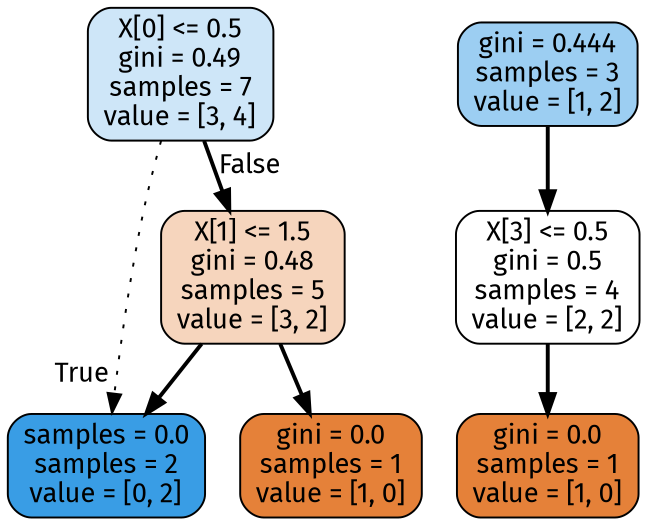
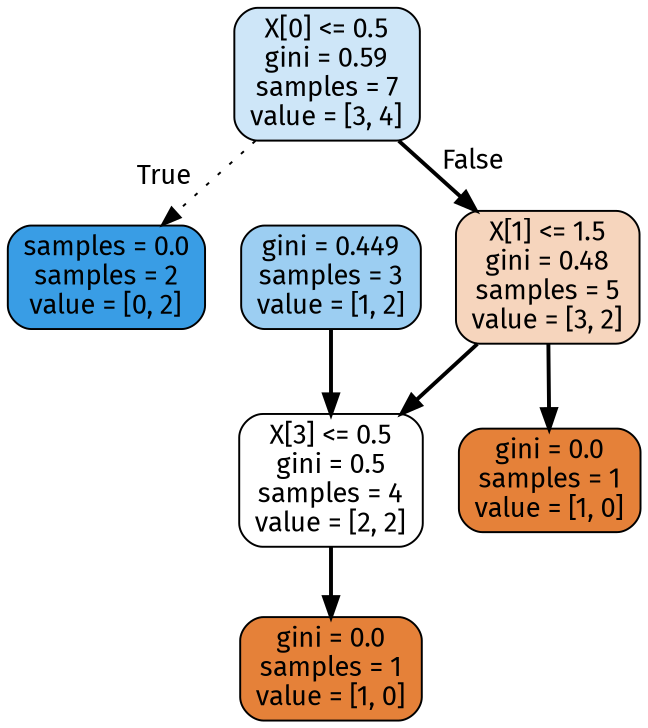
node "X[0] <= 0.5 gini = 0.49 samples = 7 value = [3, 4]": label "X[0] <= 0.5 gini = 0.49 samples = 7 value = [3, 4]" -> "X[0] <= 0.5 gini = 0.59 samples = 7 value = [3, 4]"
node "gini = 0.444 samples = 3 value = [1, 2]": label "gini = 0.444 samples = 3 value = [1, 2]" -> "gini = 0.449 samples = 3 value = [1, 2]"
edge "X[1] <= 1.5 gini = 0.48 samples = 5 value = [3, 2]" -> "samples = 0.0 samples = 2 value = [0, 2]": now "X[1] <= 1.5 gini = 0.48 samples = 5 value = [3, 2]" -> "X[3] <= 0.5 gini = 0.5 samples = 4 value = [2, 2]"
